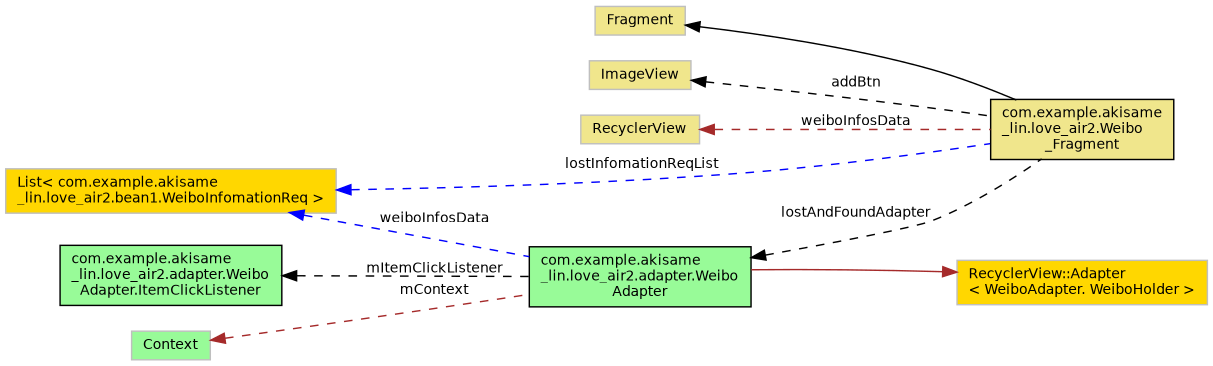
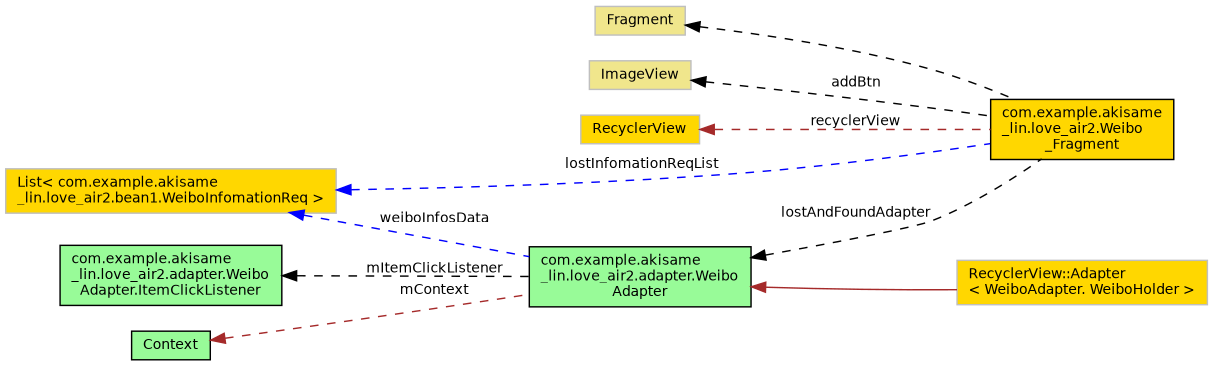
edge "com.example.akisame _lin.love_air2.Weibo _Fragment" -> "Fragment": style solid -> dashed
edge "com.example.akisame _lin.love_air2.Weibo _Fragment" -> "RecyclerView": label " weiboInfosData" -> " recyclerView"
node "RecyclerView": fillcolor khaki -> gold
node "com.example.akisame _lin.love_air2.Weibo _Fragment": fillcolor khaki -> gold
edge "com.example.akisame _lin.love_air2.adapter.Weibo Adapter" -> "RecyclerView::Adapter < WeiboAdapter. WeiboHolder >": reversed
node "Context": color grey75 -> black
